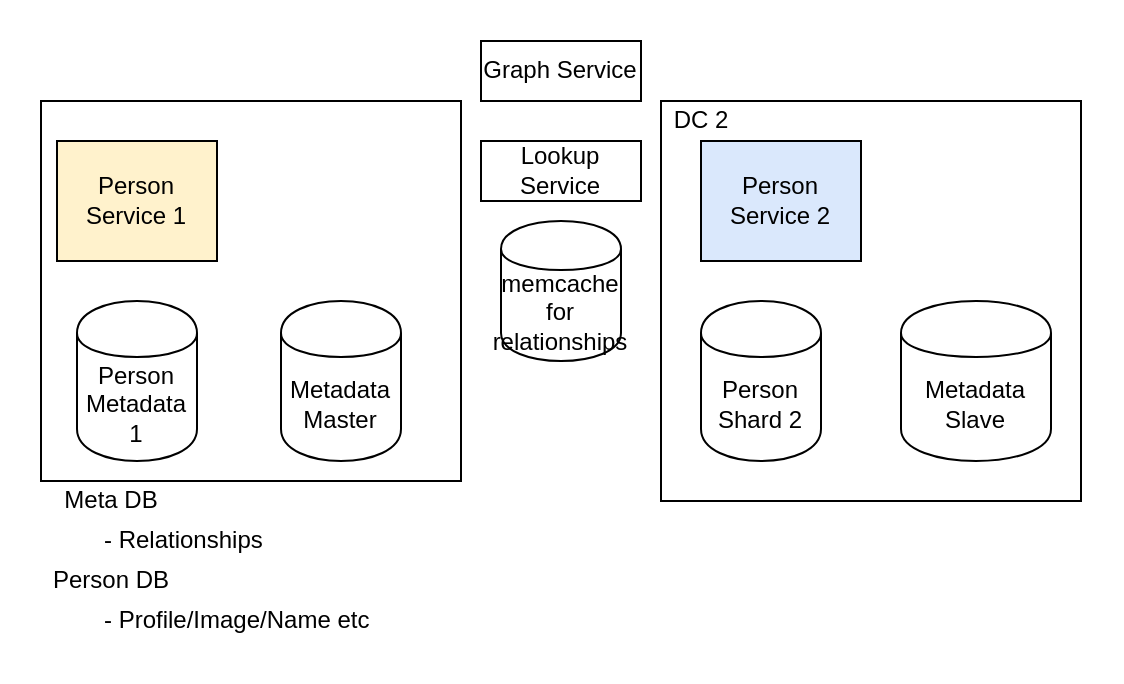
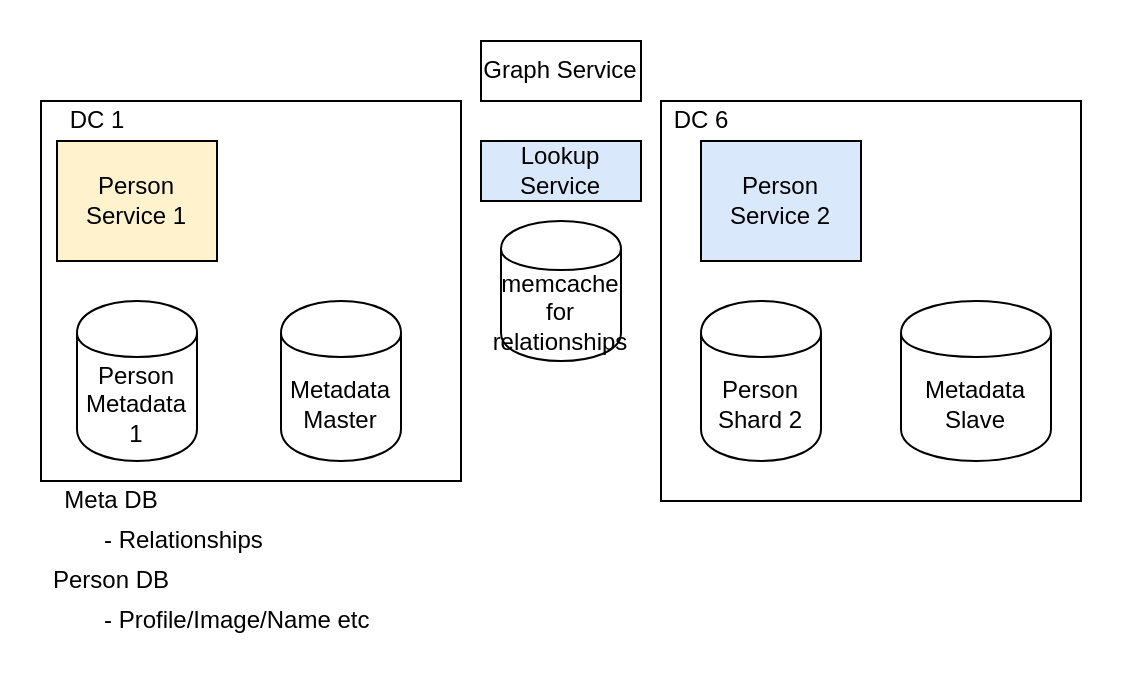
node "DC 1": added
node "DC 2": label "DC 2" -> "DC 6"
node "Lookup Service": fillcolor #ffffff -> #dae8fc
